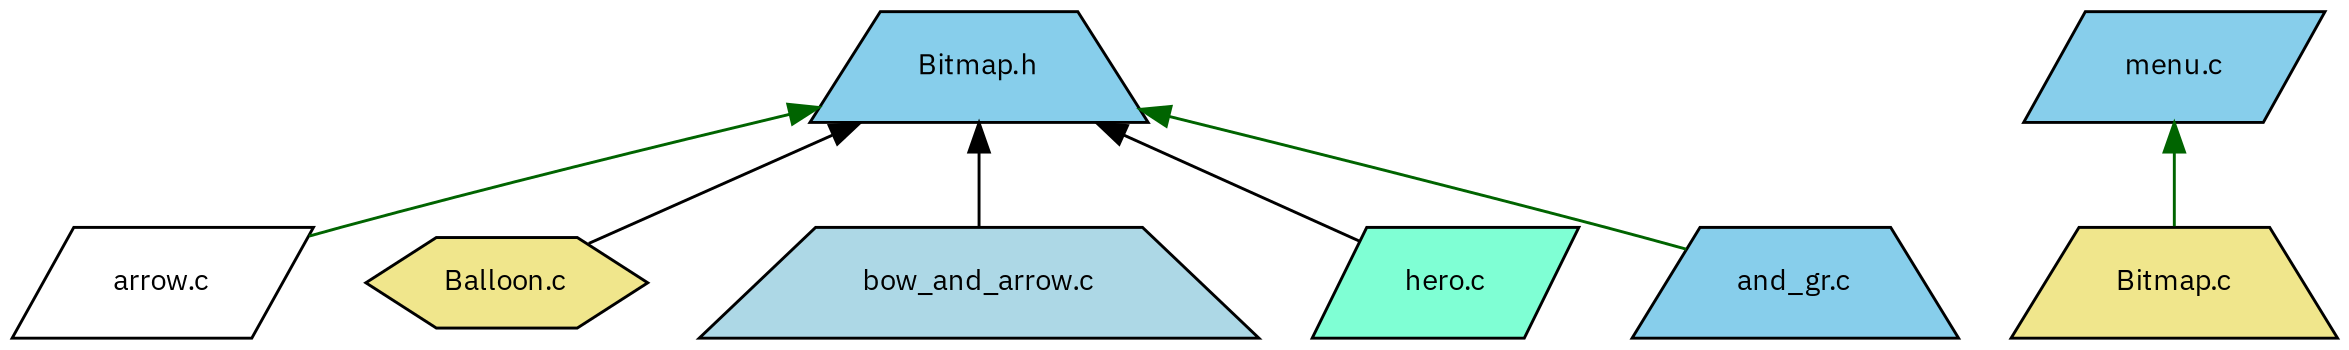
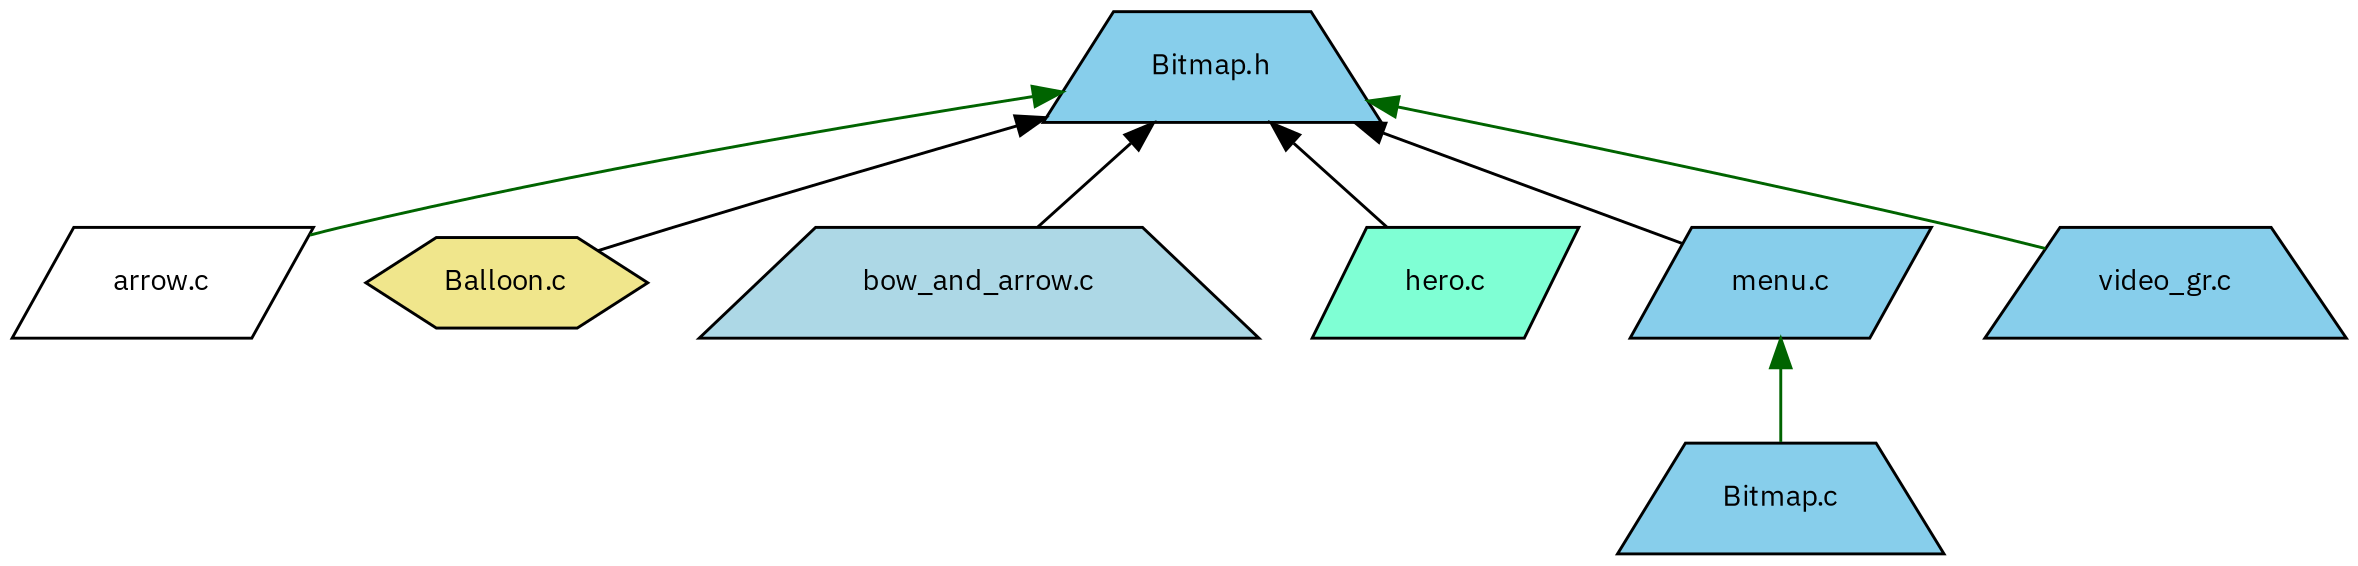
edge "menu.c" -> "Bitmap.h": added
node "and_gr.c": label "and_gr.c" -> "video_gr.c"
node "Bitmap.c": fillcolor khaki -> skyblue
